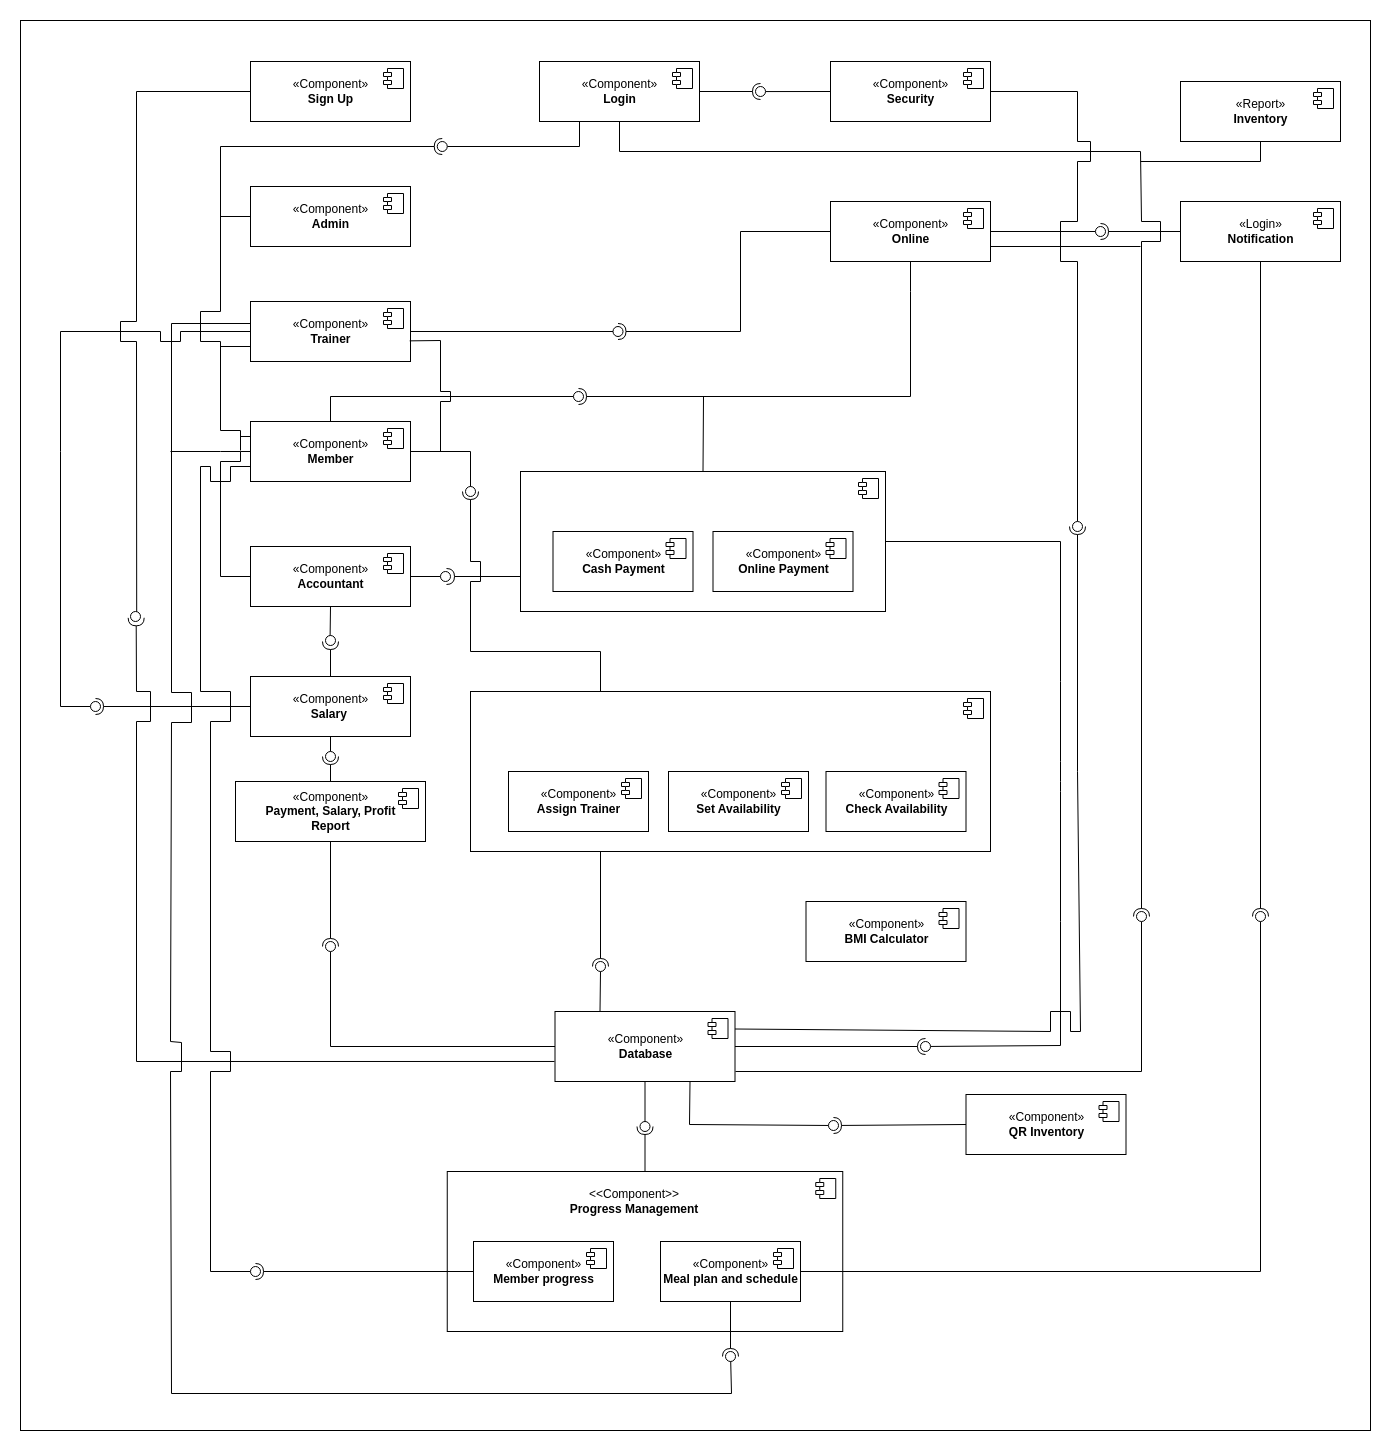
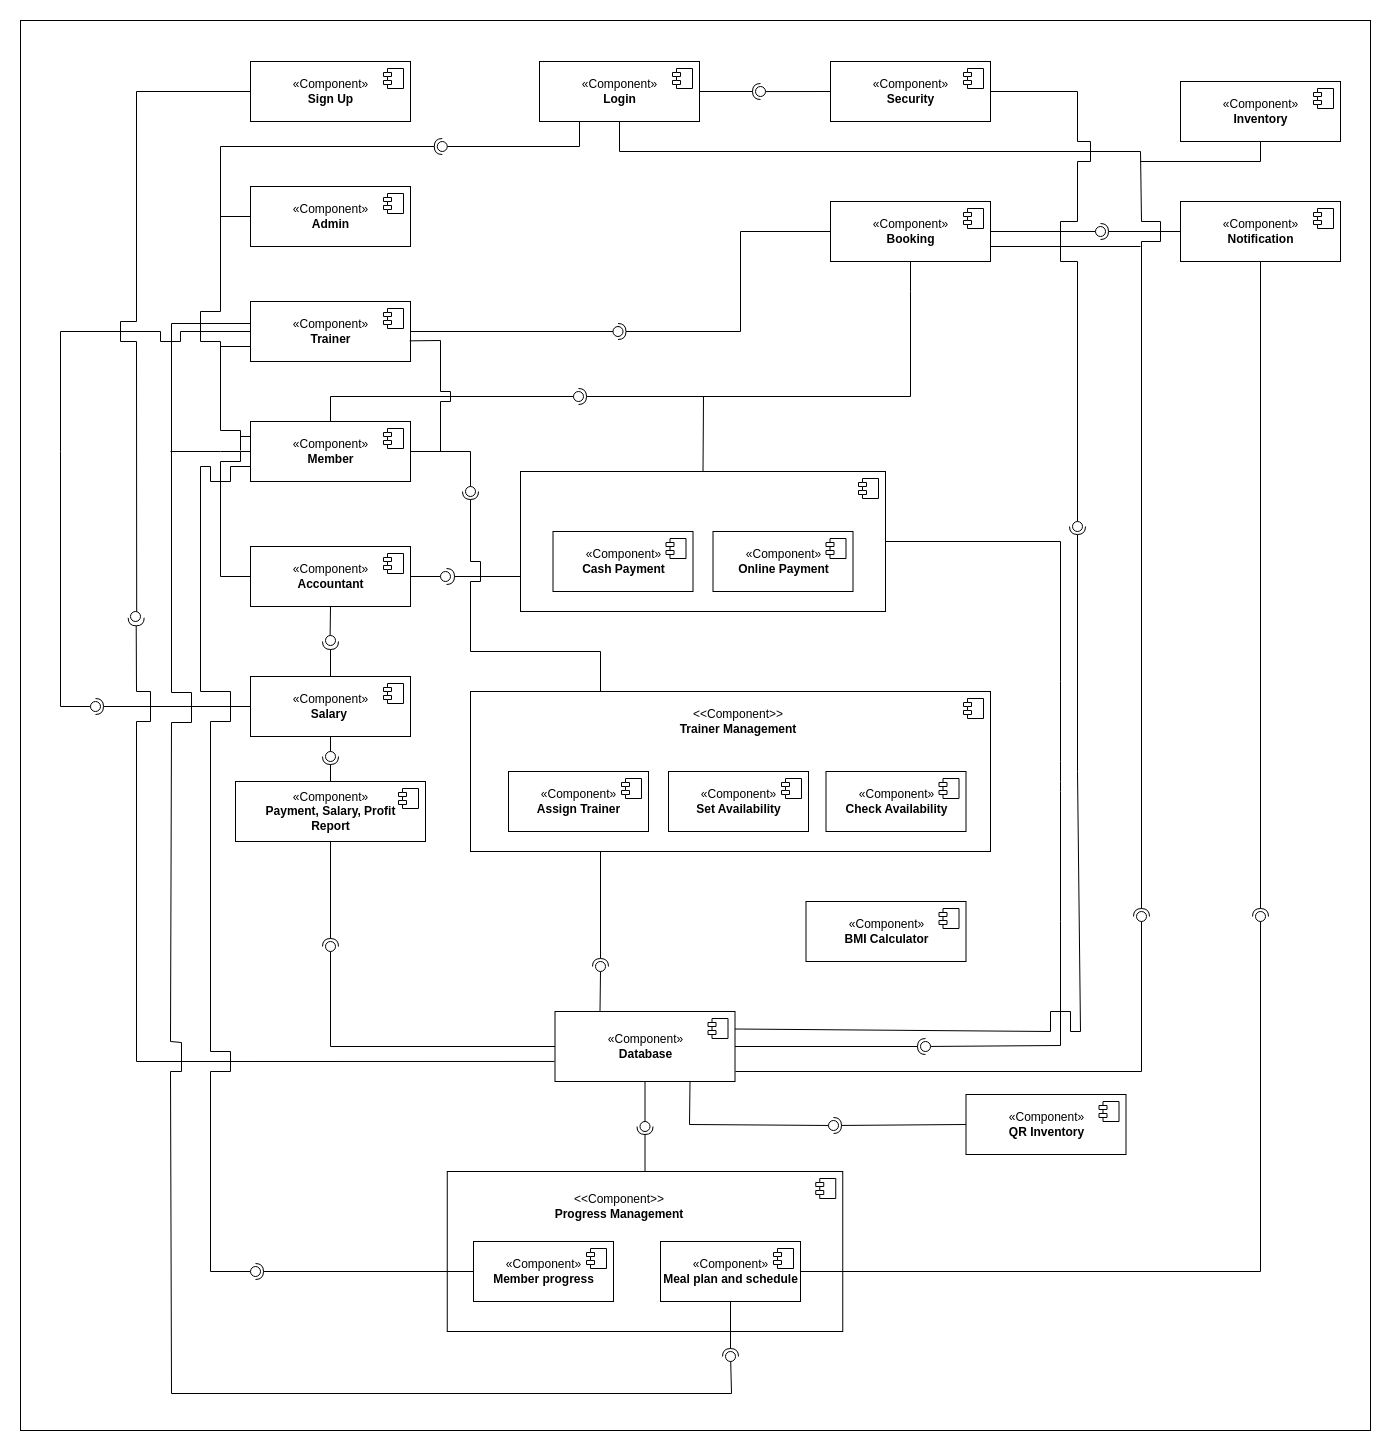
node "«Report» Inventory": label "«Report» Inventory" -> "«Component» Inventory"
node "«Component» Online": label "«Component» Online" -> "«Component» Booking"
node "«Login» Notification": label "«Login» Notification" -> "«Component» Notification"
node "<<Component>> Trainer Management": added
node "<<Component>> Progress Management": moved (634, 1202) -> (619, 1207)
